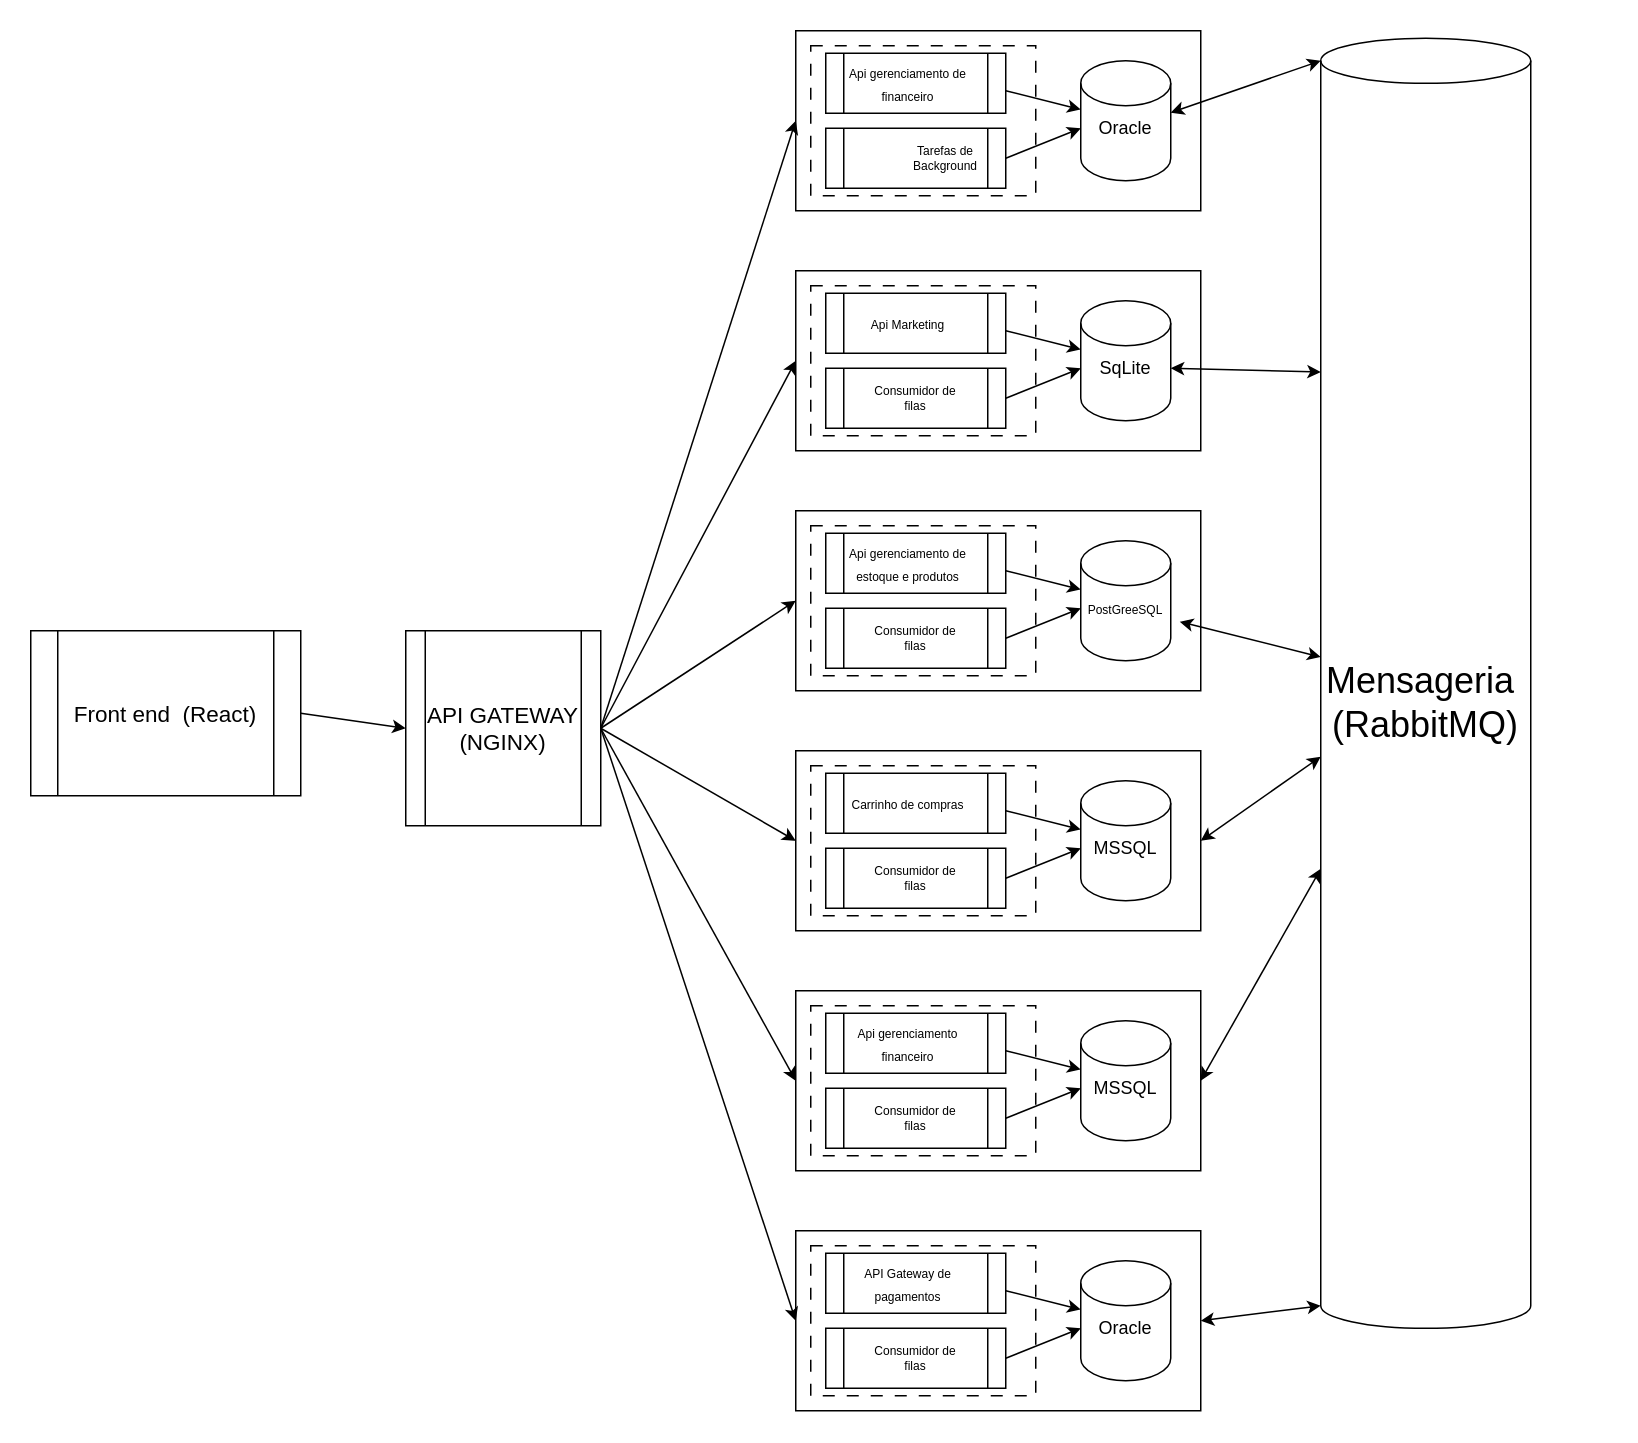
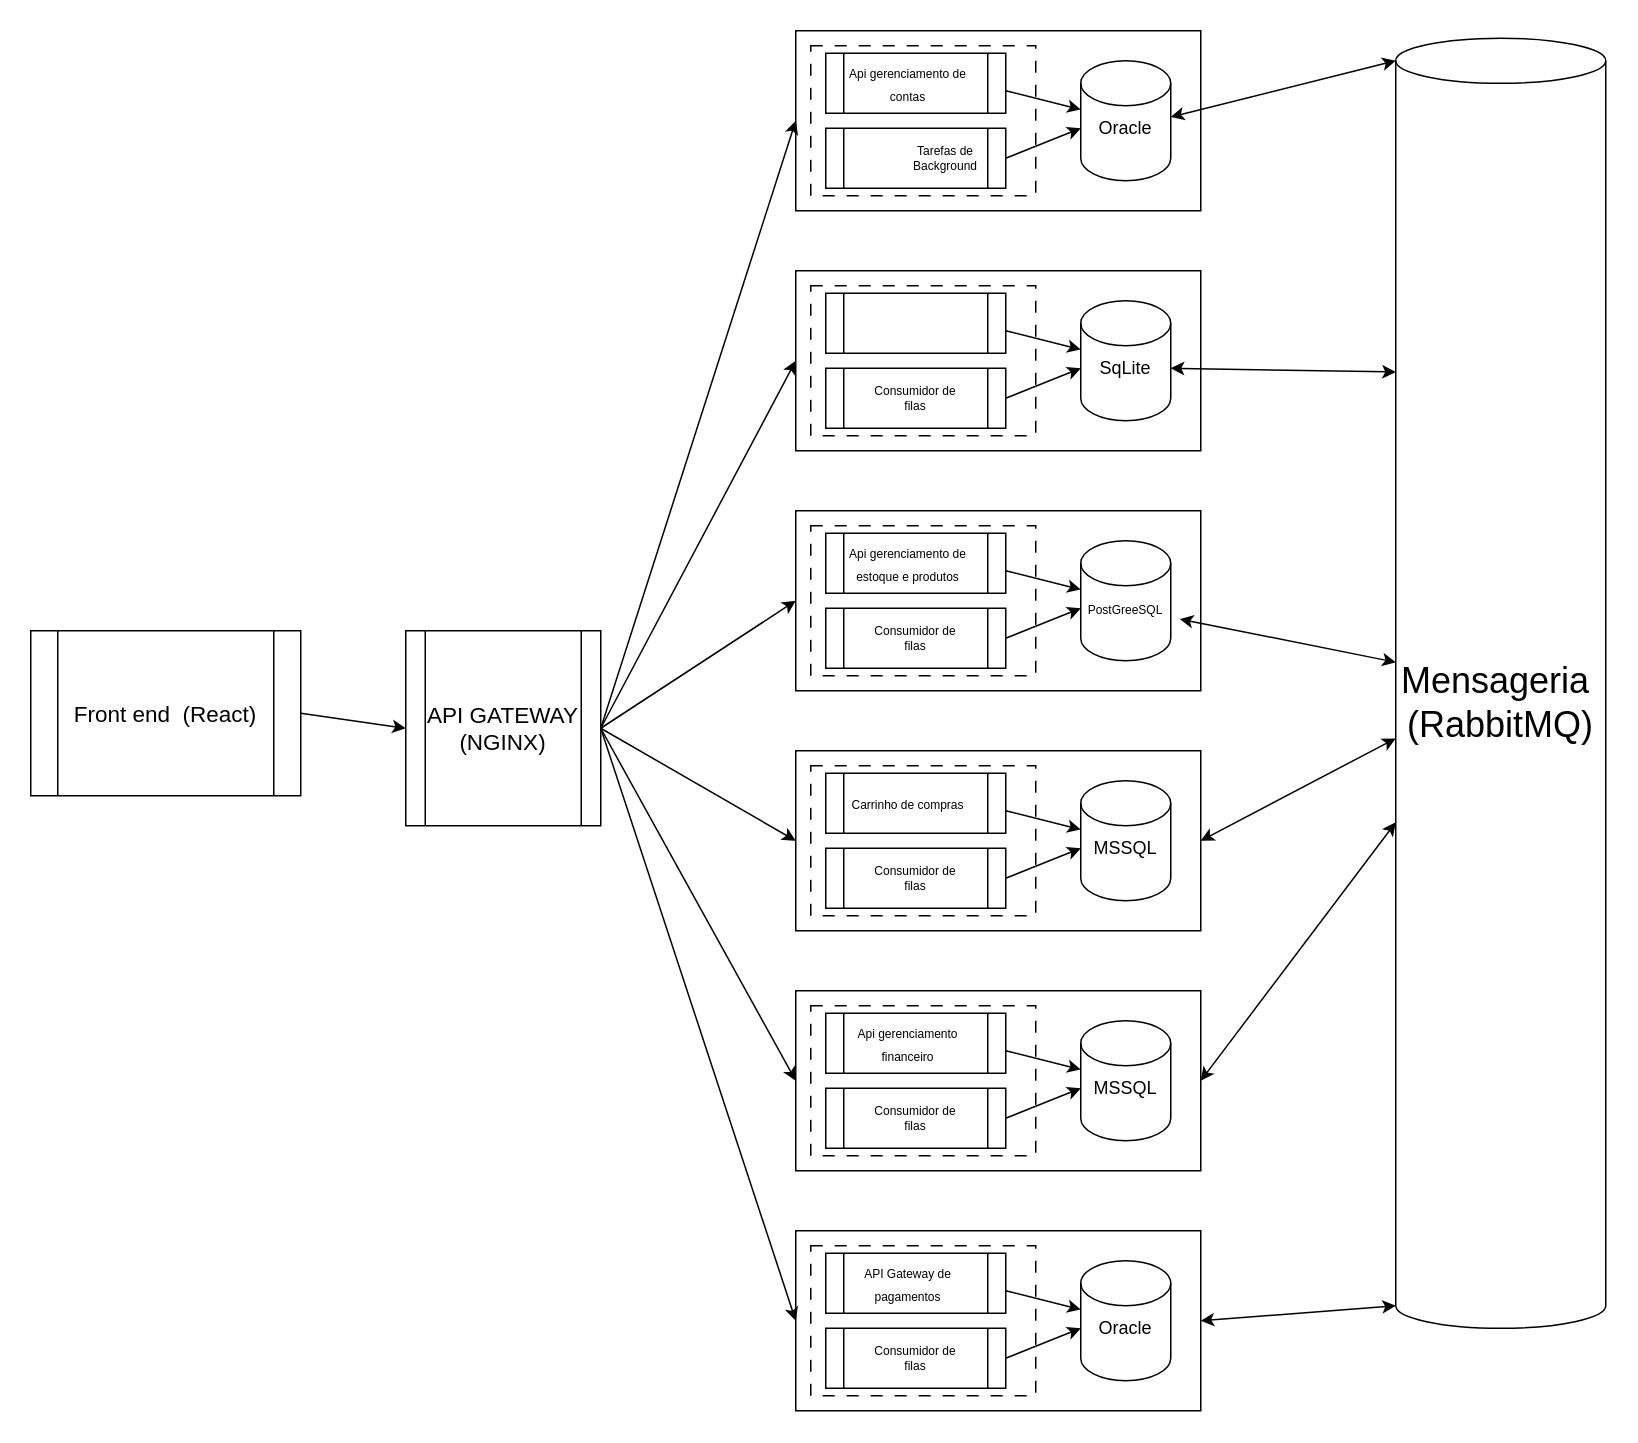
node "Api gerenciamento de financeiro": label "Api gerenciamento de financeiro" -> "Api gerenciamento de contas"
node "Api Marketing": removed
node "Mensageria (RabbitMQ)": moved (1426, 683) -> (1501, 683)
